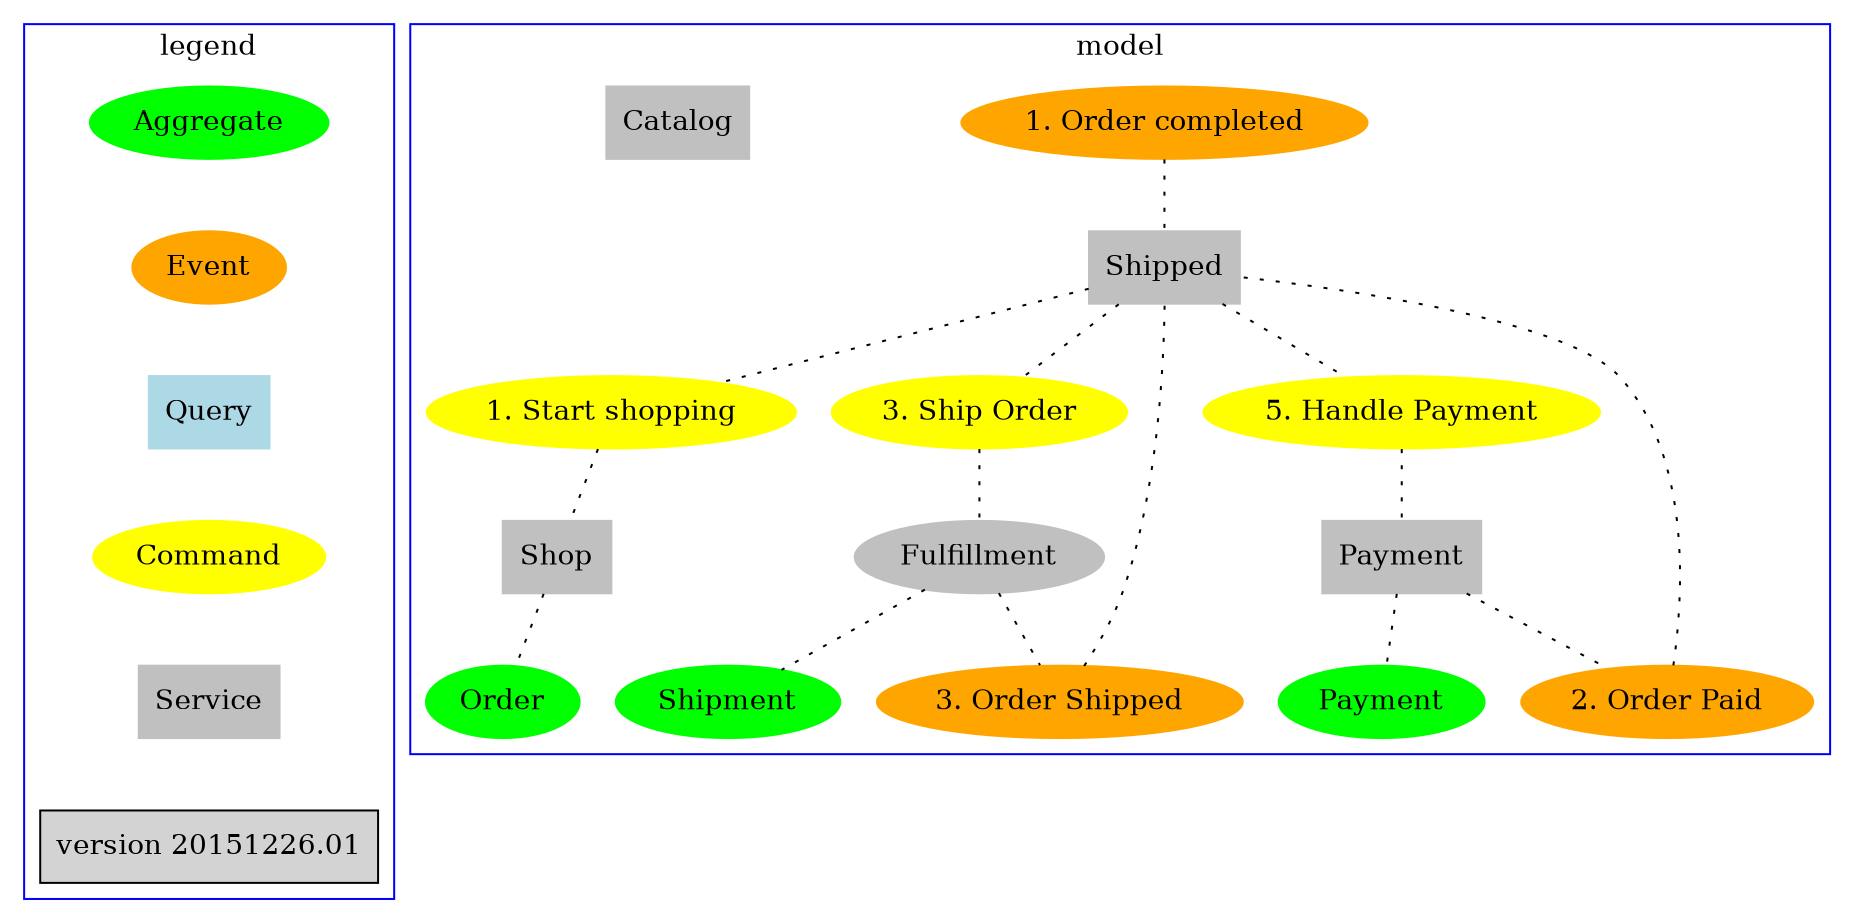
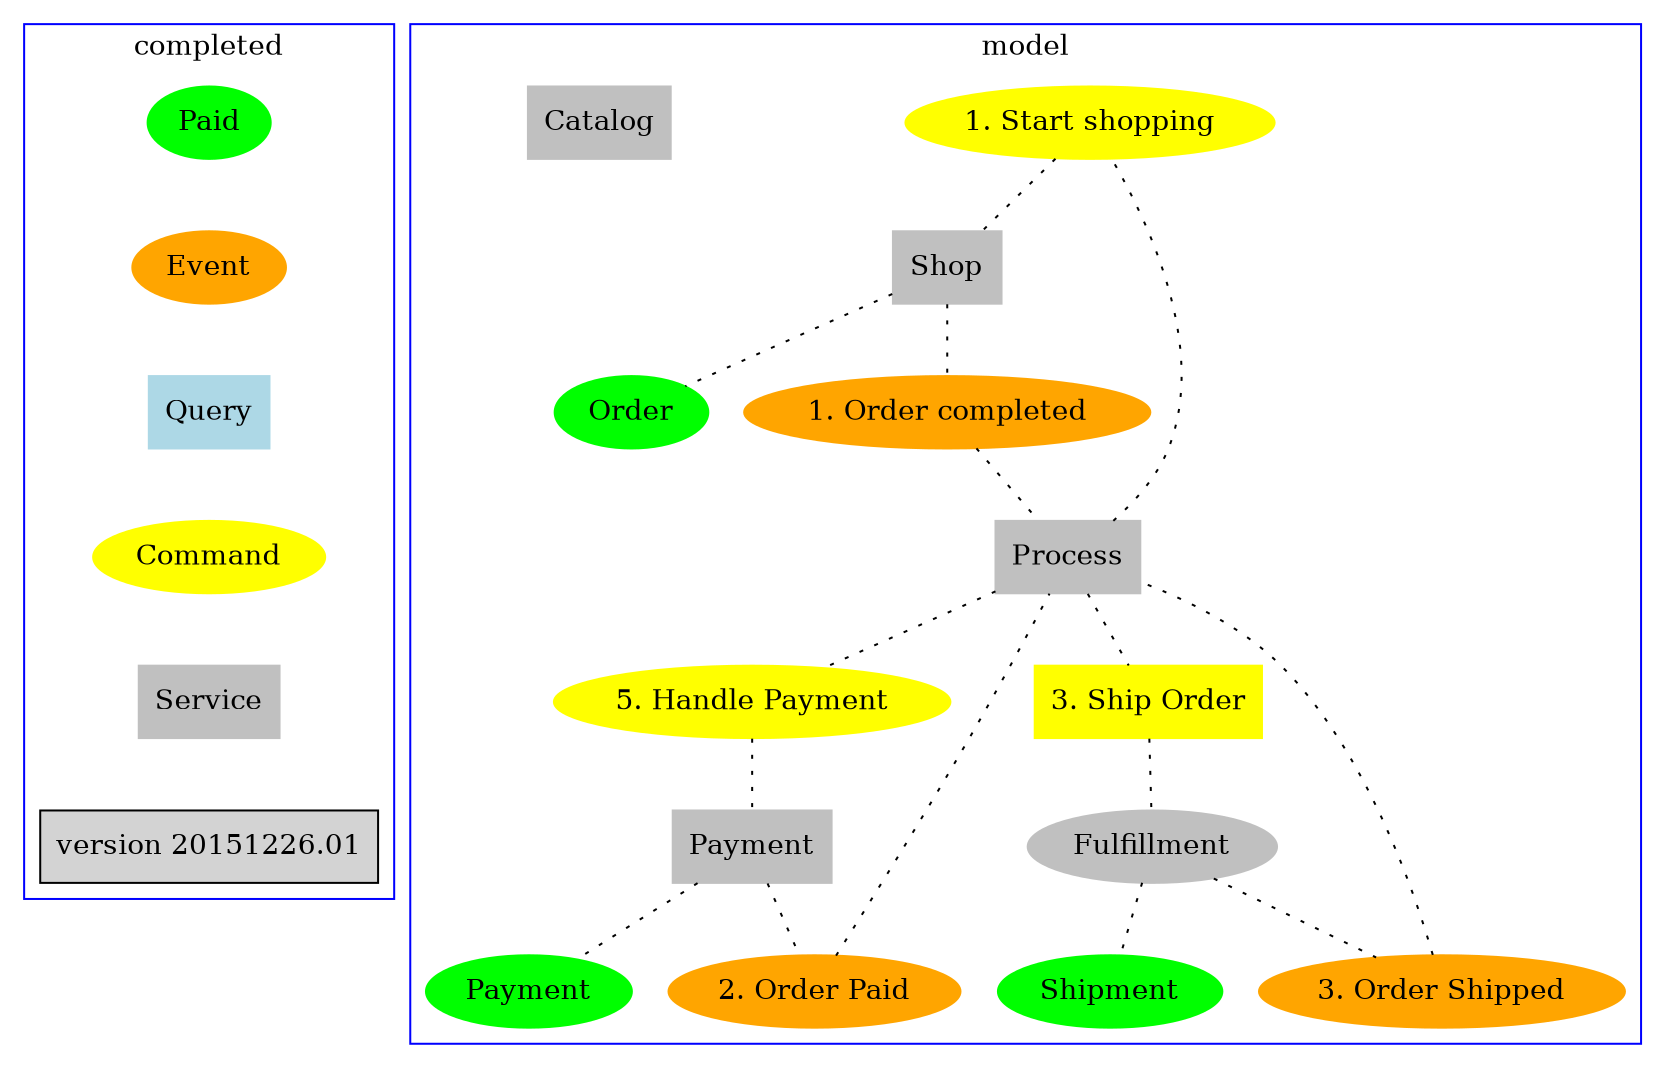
cluster "legend": label "legend" -> "completed"
node "Aggregate": label "Aggregate" -> "Paid"
node "Shipped": label "Shipped" -> "Process"
edge "Shop" -- "1. Order completed": added
node "3. Ship Order": shape ellipse -> box
